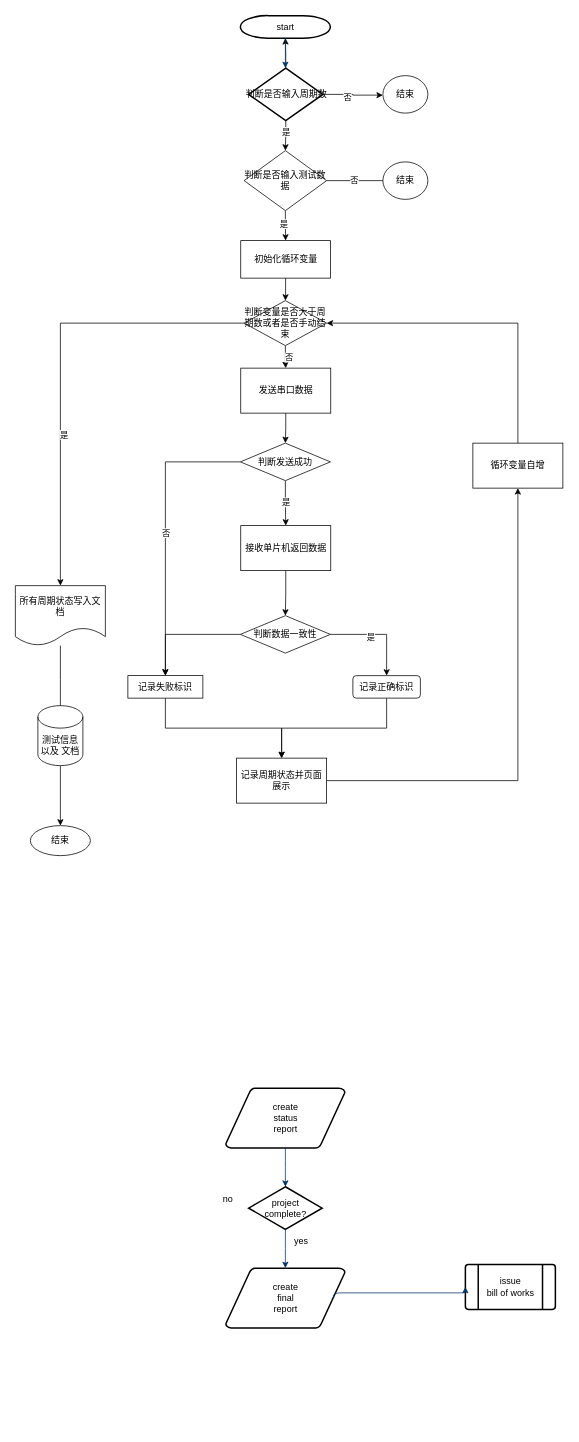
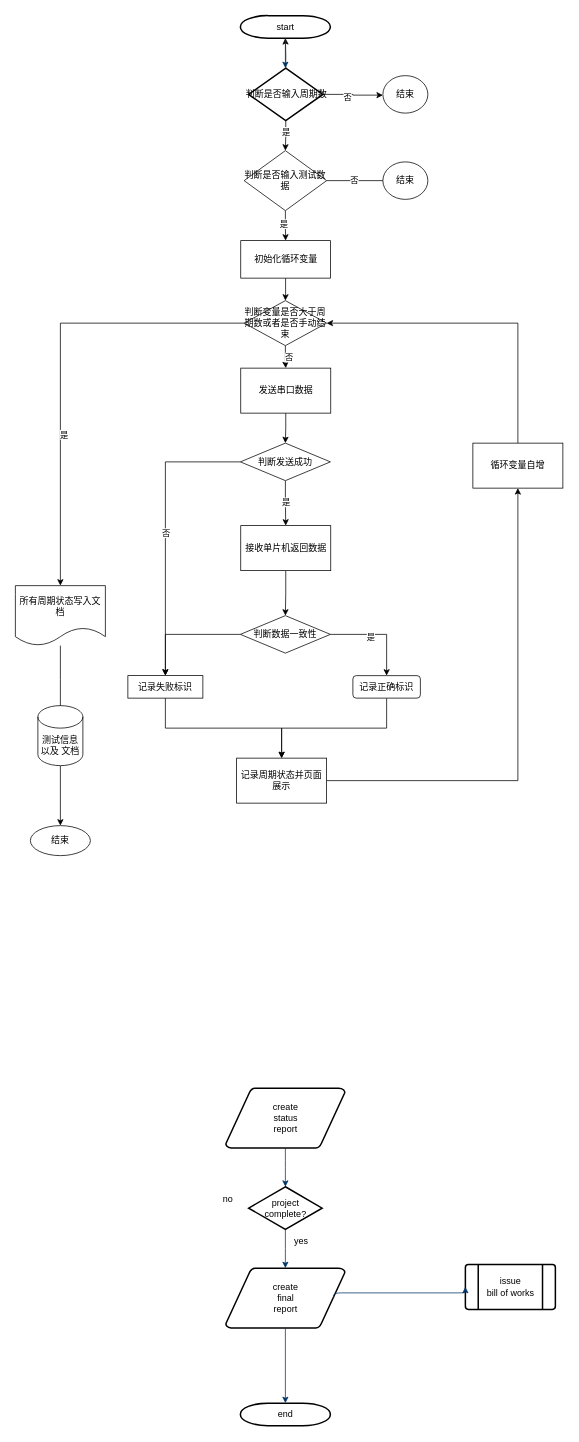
edge "create final report" -> "end": added
node "end": added
